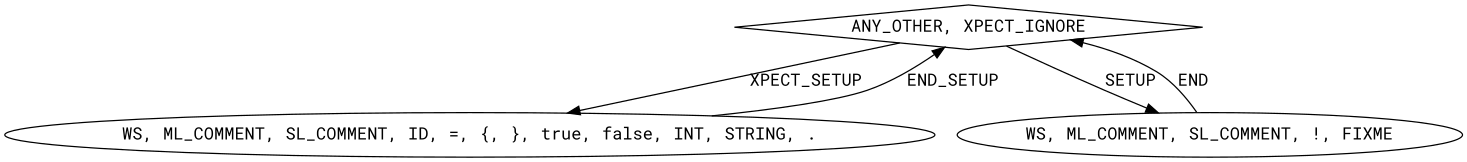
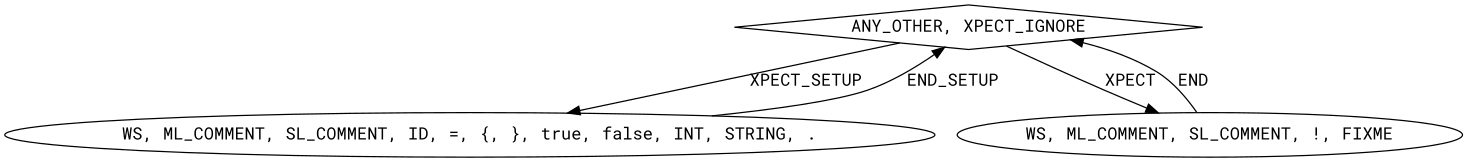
edge "ANY_OTHER, XPECT_IGNORE" -> "WS, ML_COMMENT, SL_COMMENT, !, FIXME": label "SETUP" -> "XPECT"
